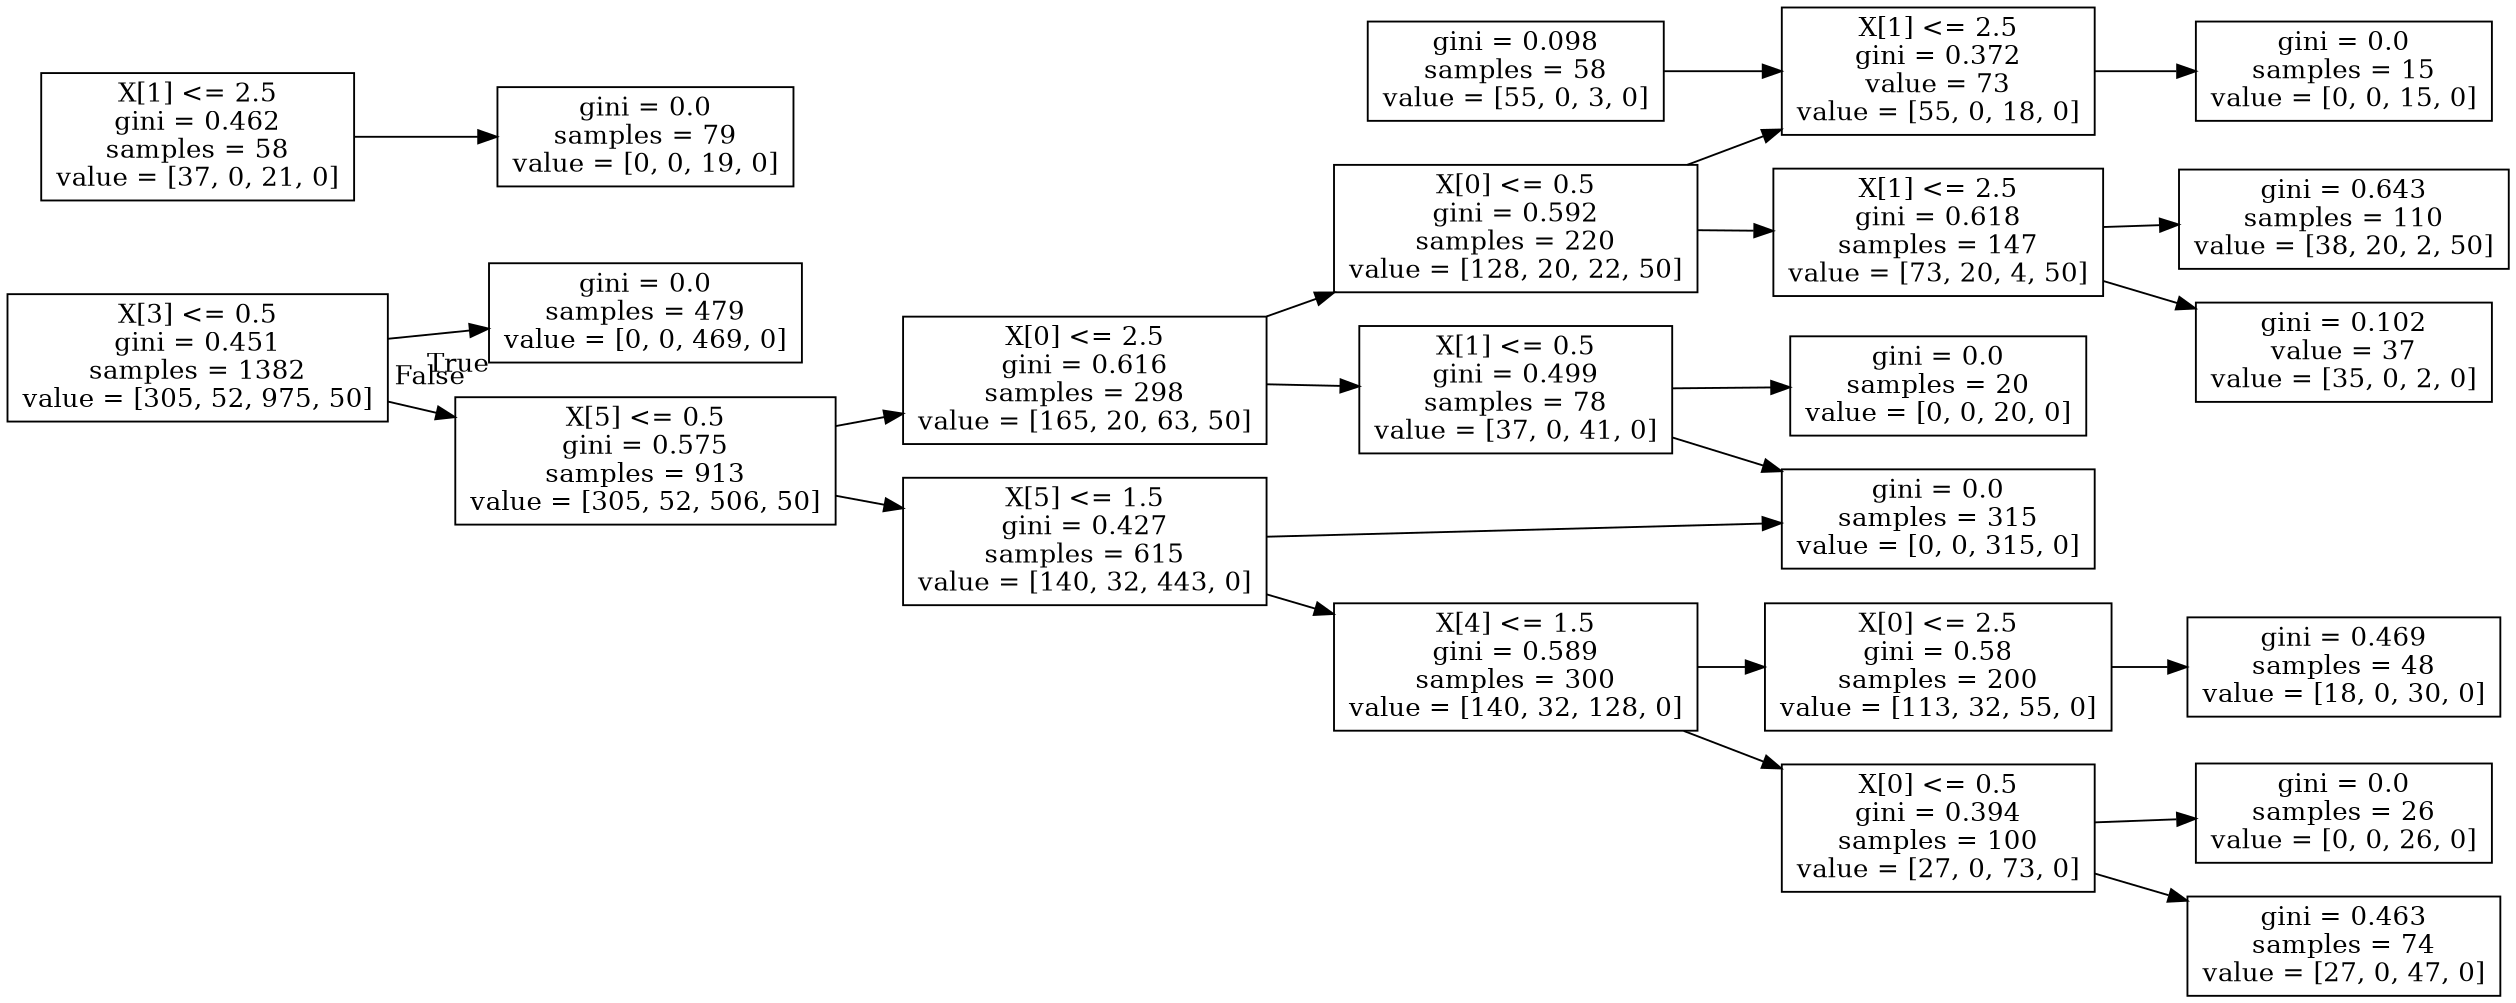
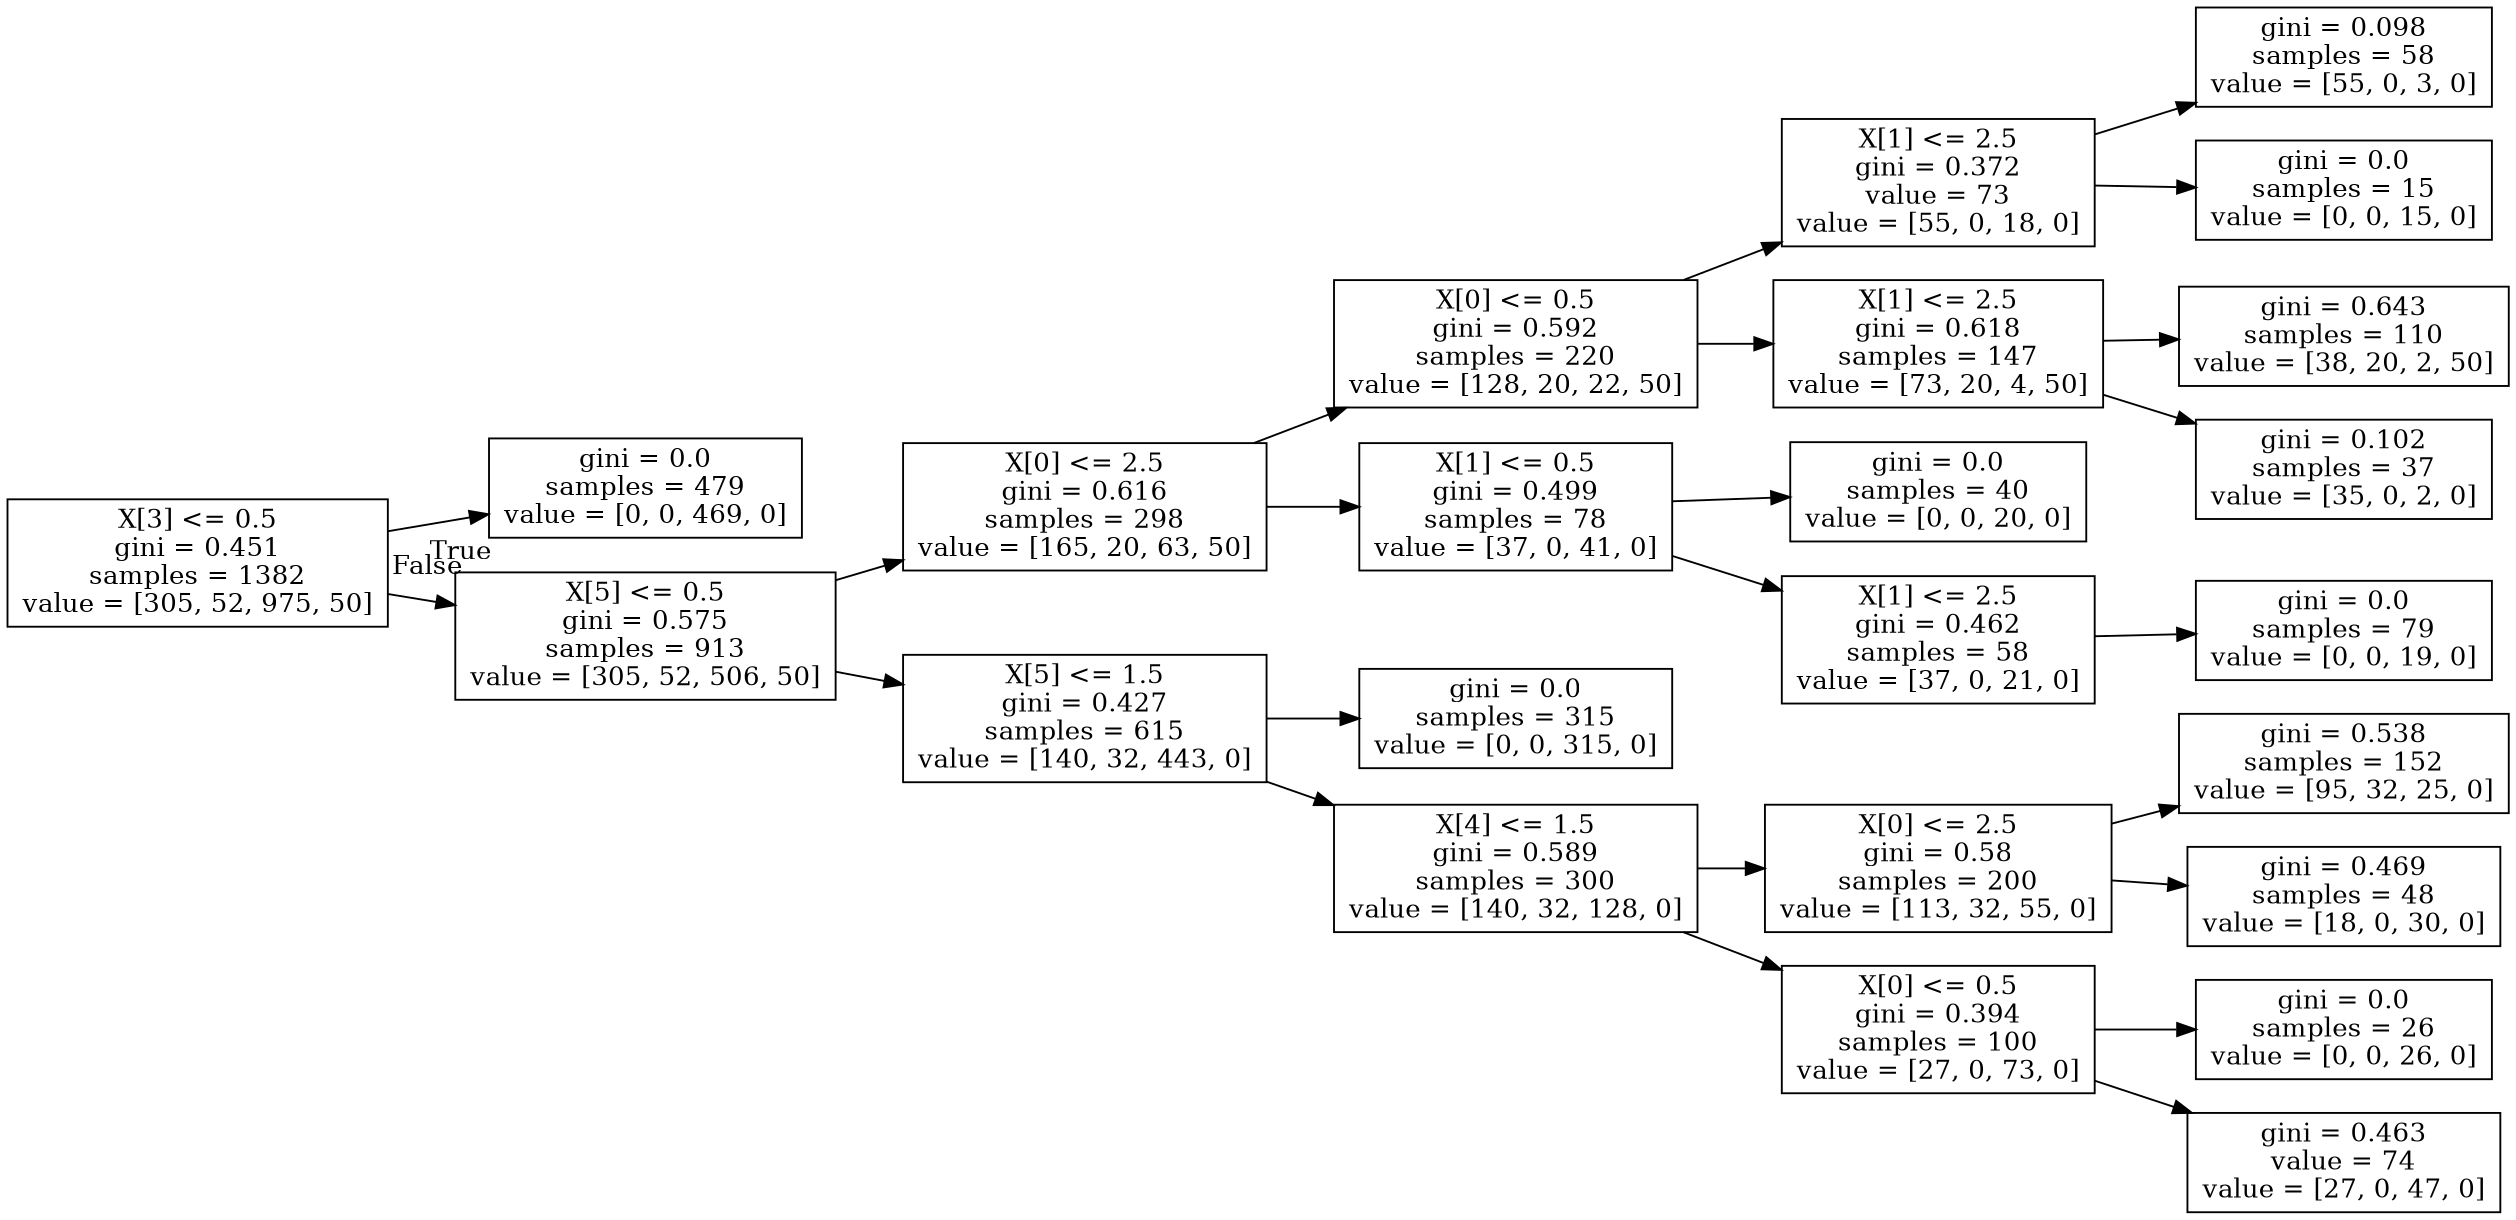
edge "gini = 0.098 samples = 58 value = [55, 0, 3, 0]" -> "X[1] <= 2.5 gini = 0.372 value = 73 value = [55, 0, 18, 0]": reversed
node "gini = 0.102 value = 37 value = [35, 0, 2, 0]": label "gini = 0.102 value = 37 value = [35, 0, 2, 0]" -> "gini = 0.102 samples = 37 value = [35, 0, 2, 0]"
node "gini = 0.0 samples = 20 value = [0, 0, 20, 0]": label "gini = 0.0 samples = 20 value = [0, 0, 20, 0]" -> "gini = 0.0 samples = 40 value = [0, 0, 20, 0]"
edge "X[1] <= 0.5 gini = 0.499 samples = 78 value = [37, 0, 41, 0]" -> "gini = 0.0 samples = 315 value = [0, 0, 315, 0]": now "X[1] <= 0.5 gini = 0.499 samples = 78 value = [37, 0, 41, 0]" -> "X[1] <= 2.5 gini = 0.462 samples = 58 value = [37, 0, 21, 0]"
node "gini = 0.538 samples = 152 value = [95, 32, 25, 0]": added
node "gini = 0.463 samples = 74 value = [27, 0, 47, 0]": label "gini = 0.463 samples = 74 value = [27, 0, 47, 0]" -> "gini = 0.463 value = 74 value = [27, 0, 47, 0]"
